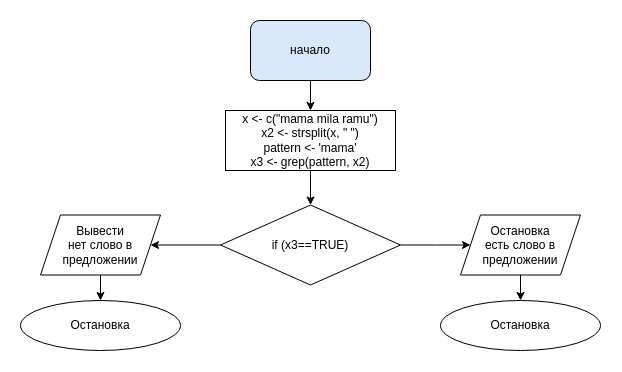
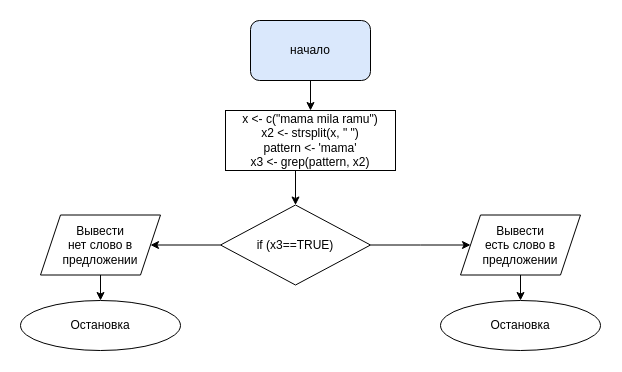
node "if (x3==TRUE)": size 180x80 -> 150x80
node "Остановка есть слово в предложении": label "Остановка есть слово в предложении" -> "Вывести есть слово в предложении"
